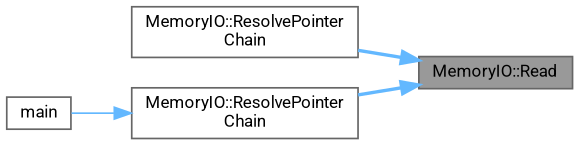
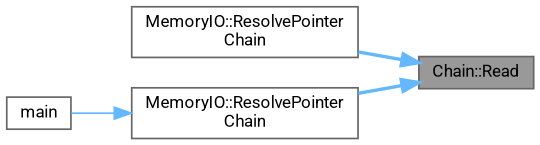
node "MemoryIO::Read": label "MemoryIO::Read" -> "Chain::Read"
